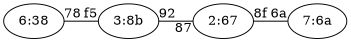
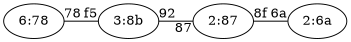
node "6:38": label "6:38" -> "6:78"
node "2:67": label "2:67" -> "2:87"
node "7:6a": label "7:6a" -> "2:6a"
